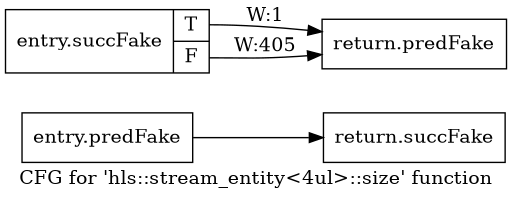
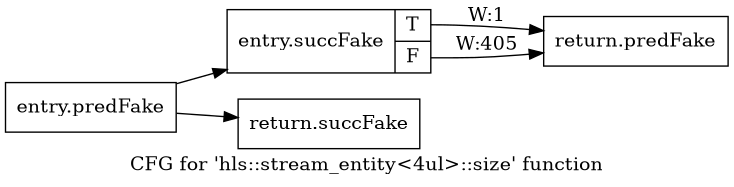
edge "entry.predFake" -> "entry.succFake": added
